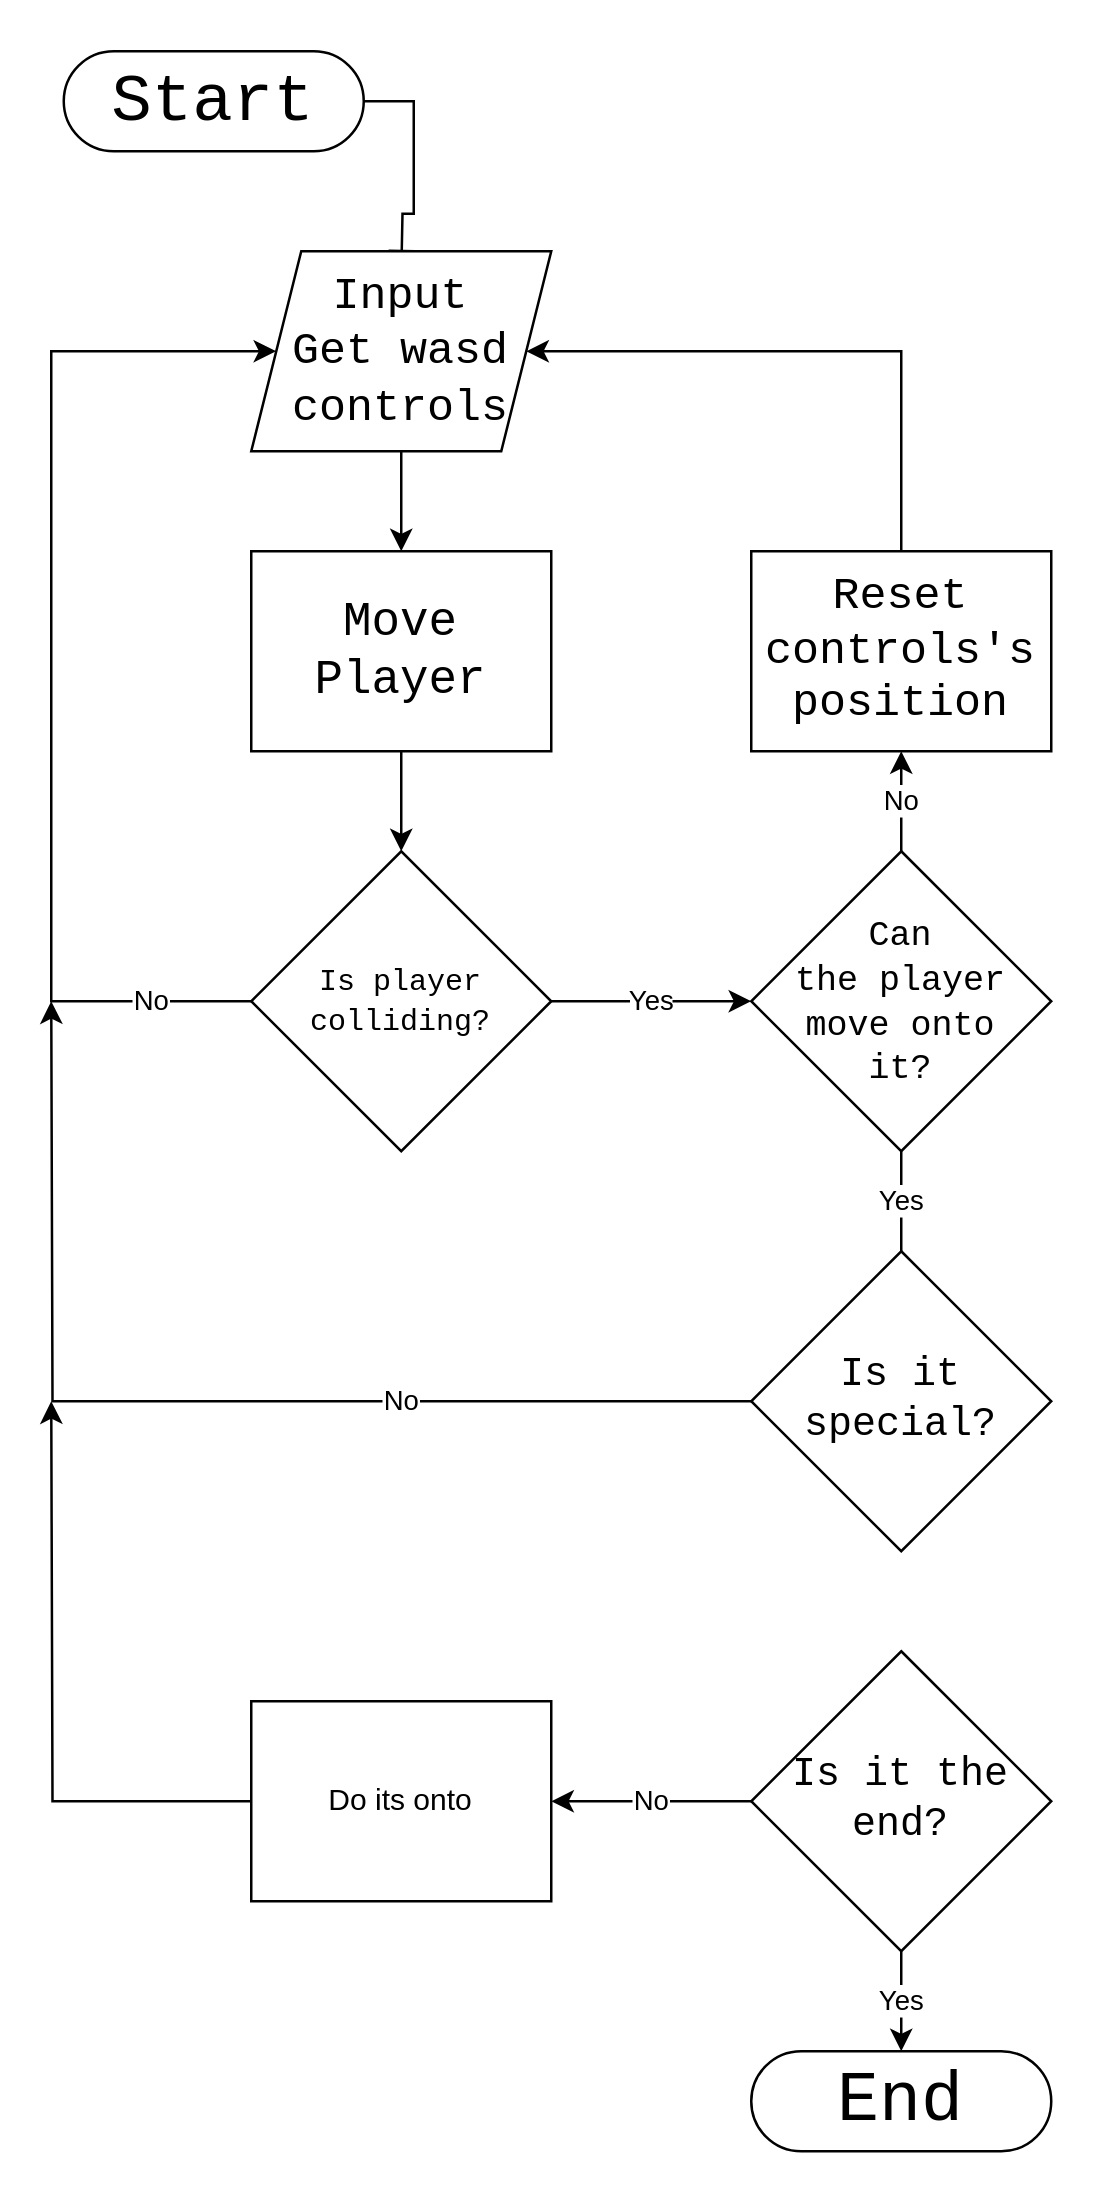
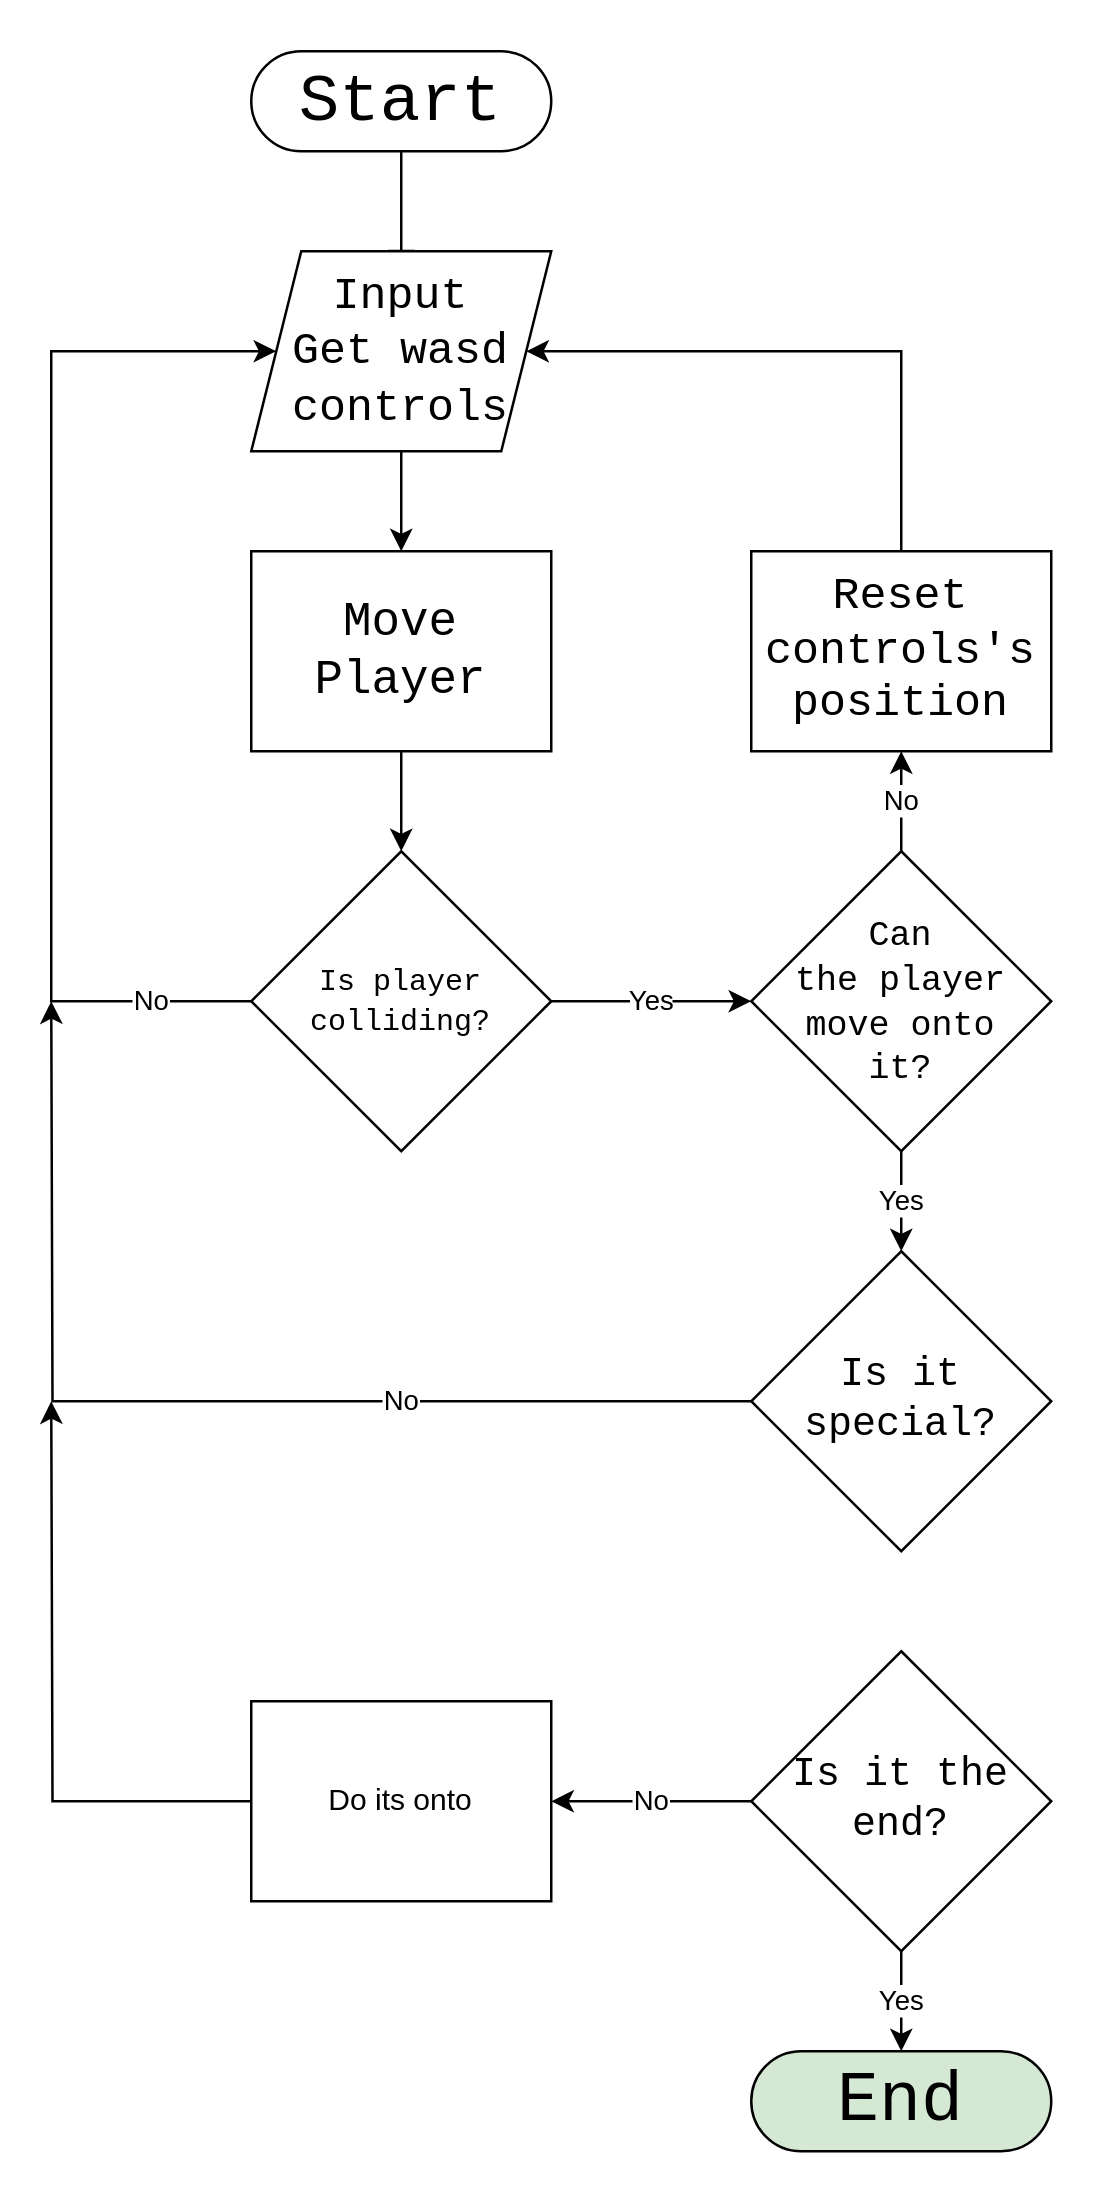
node "Start": moved (214, 101) -> (401, 101)
edge "Can the player move onto it?" -- "Is it special?": arrowhead none -> classic
node "End": fillcolor #ffffff -> #d5e8d4
